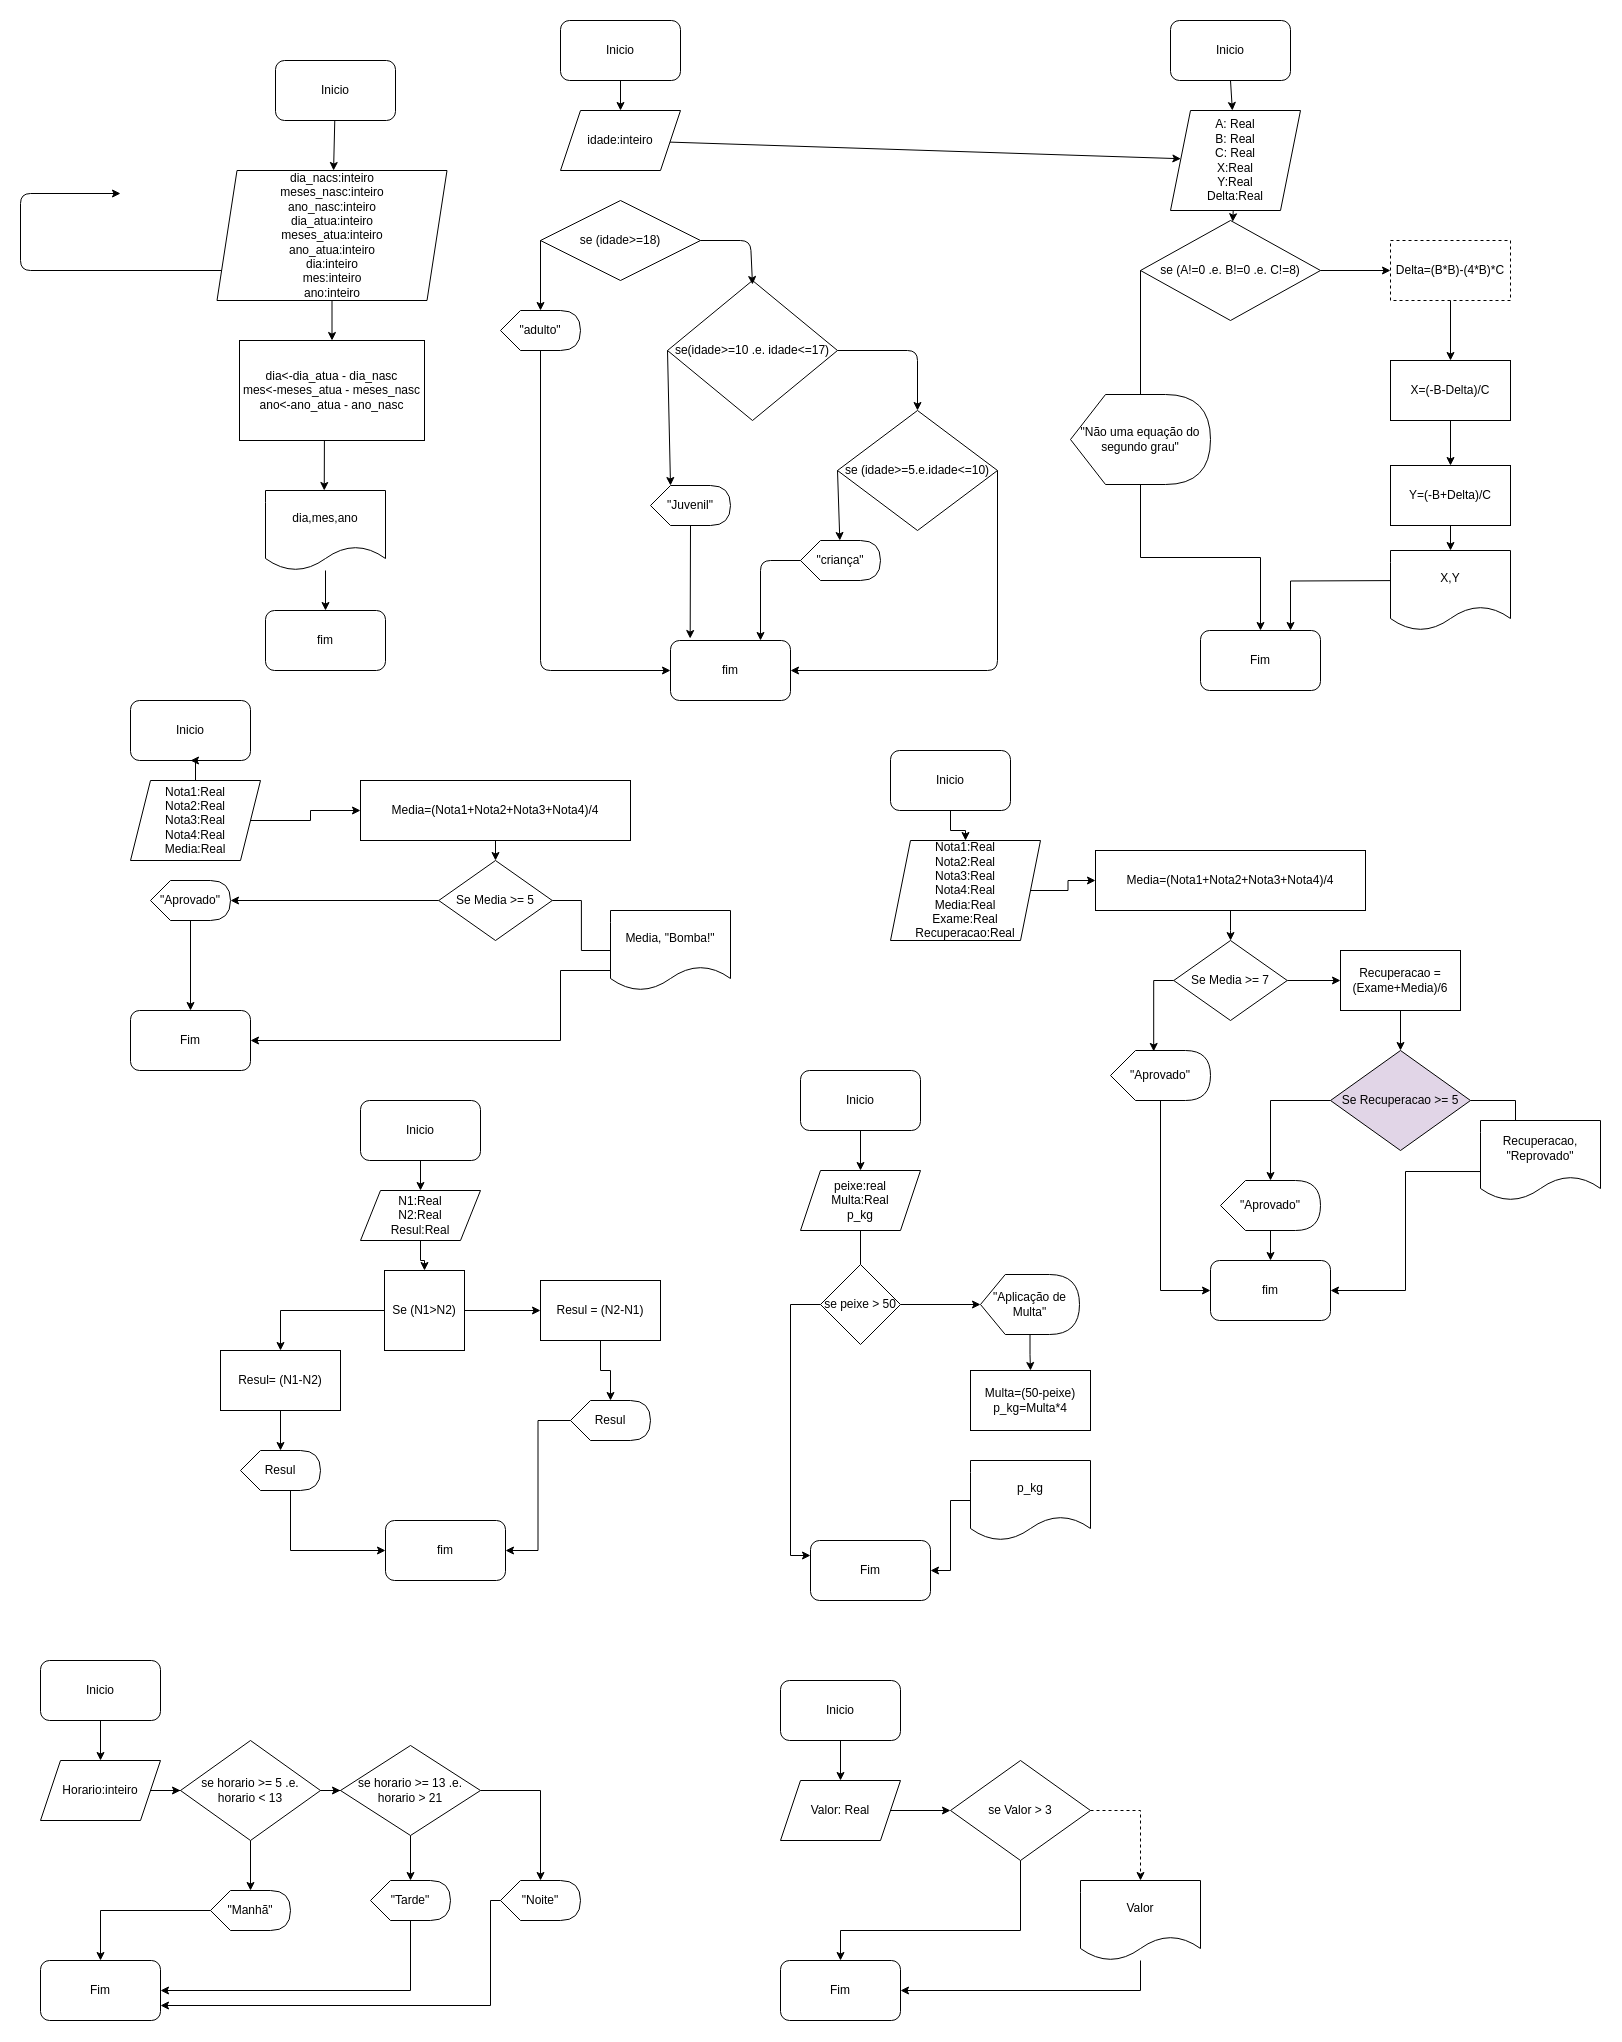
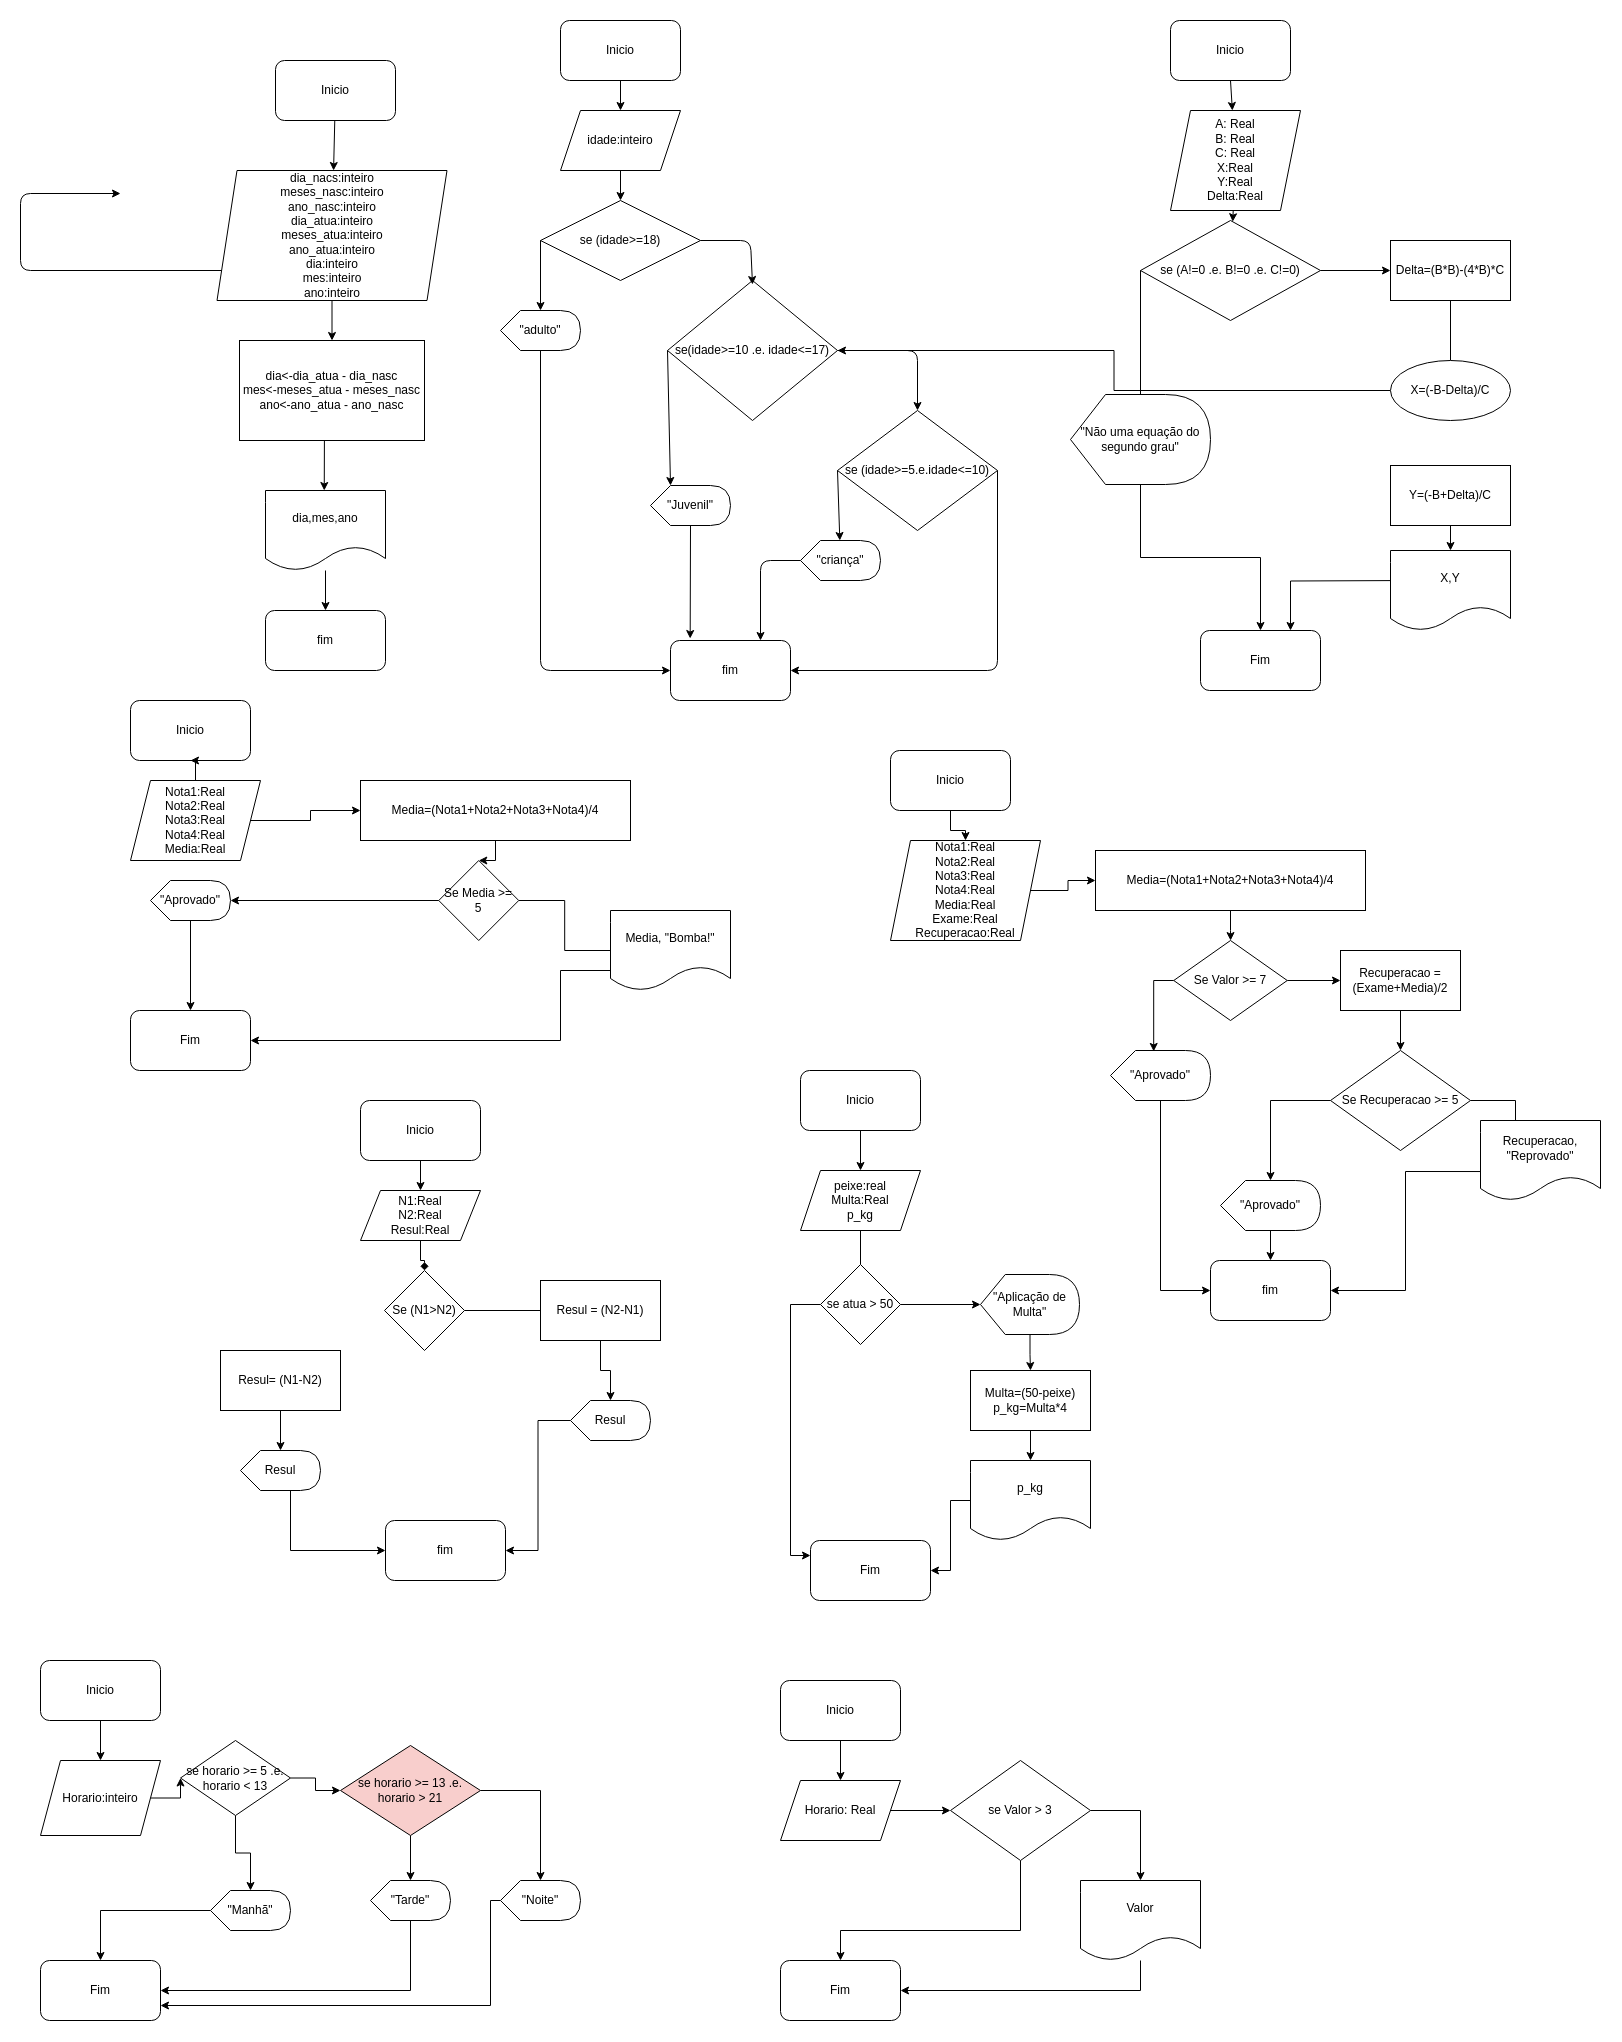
edge "idade:inteiro" -> "A: Real B: Real C: Real X:Real Y:Real Delta:Real": now "idade:inteiro" -> "se (idade>=18)"
node "se (A!=0 .e. B!=0 .e. C!=8)": label "se (A!=0 .e. B!=0 .e. C!=8)" -> "se (A!=0 .e. B!=0 .e. C!=0)"
node "Delta=(B*B)-(4*B)*C": style dashed -> solid
edge "Delta=(B*B)-(4*B)*C" -> "X=(-B-Delta)/C": arrowhead classic -> none
node "X=(-B-Delta)/C": shape rectangle -> ellipse
edge "X=(-B-Delta)/C" -> "Y=(-B+Delta)/C": now "X=(-B-Delta)/C" -> "se(idade>=10 .e. idade<=17)"
node "Se Media >= 5": size 114x80 -> 80x80
node "Se Media >= 7": label "Se Media >= 7" -> "Se Valor >= 7"
node "Recuperacao = (Exame+Media)/6": label "Recuperacao = (Exame+Media)/6" -> "Recuperacao = (Exame+Media)/2"
node "Se Recuperacao >= 5": fillcolor #e1d5e7 -> #ffffff
edge "N1:Real N2:Real Resul:Real" -> "Se (N1>N2)": arrowhead classic -> diamond
node "se peixe > 50": label "se peixe > 50" -> "se atua > 50"
edge "Se (N1>N2)" -> "Resul= (N1-N2)": removed
node "Se (N1>N2)": shape rectangle -> diamond
edge "Se (N1>N2)" -> "Resul = (N2-N1)": arrowhead classic -> none
edge "Multa=(50-peixe) p_kg=Multa*4" -> "p_kg": added
node "Horario:inteiro": size 120x60 -> 120x75
node "se horario >= 5 .e. horario < 13": size 140x100 -> 110x75
node "se horario >= 13 .e. horario > 21": fillcolor #ffffff -> #f8cecc
node "Valor: Real": label "Valor: Real" -> "Horario: Real"
edge "se Valor > 3" -> "Valor": style dashed -> solid
